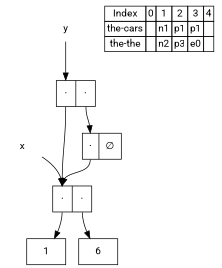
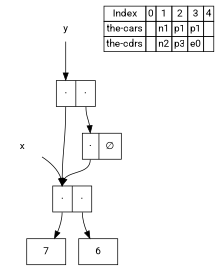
node "Index": text "the-the" -> "the-cdrs"
node "1": label "1" -> "7"
